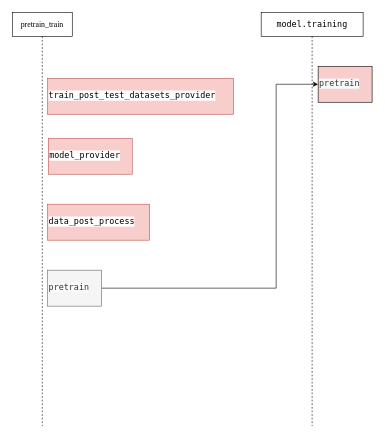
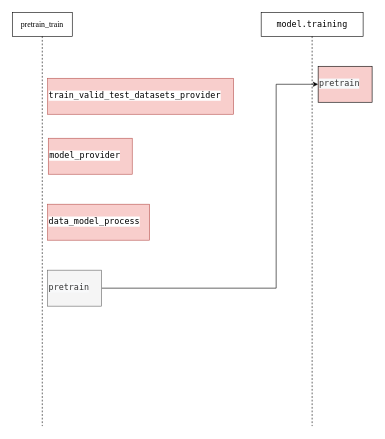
node "train_post_test_datasets_provider": label "train_post_test_datasets_provider" -> "train_valid_test_datasets_provider"
node "data_post_process": label "data_post_process" -> "data_model_process"
